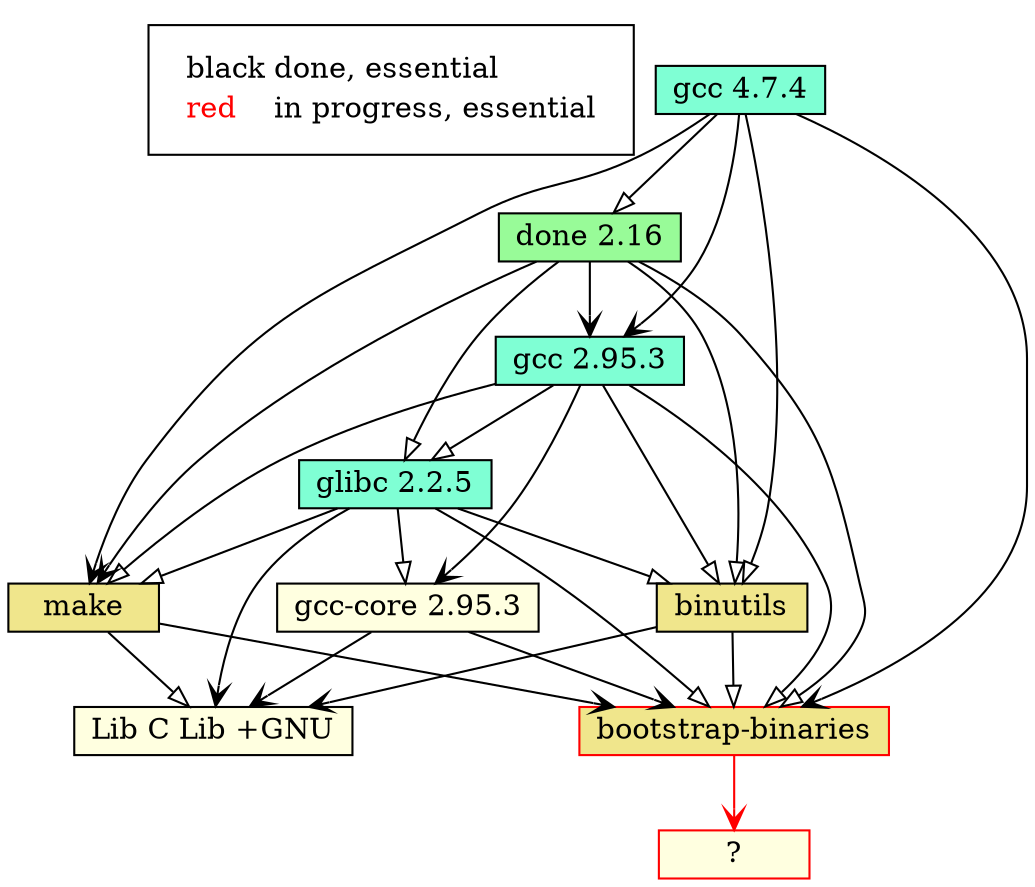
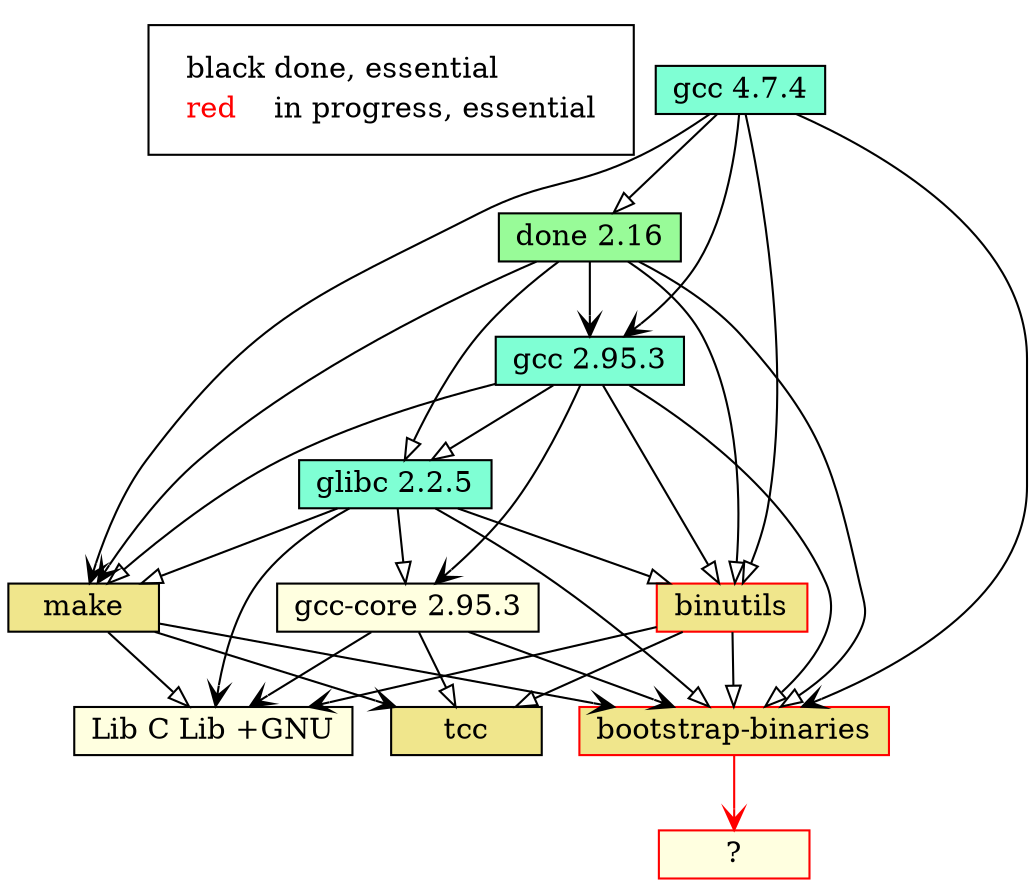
node "binutils": color black -> red1
node "tcc": added
